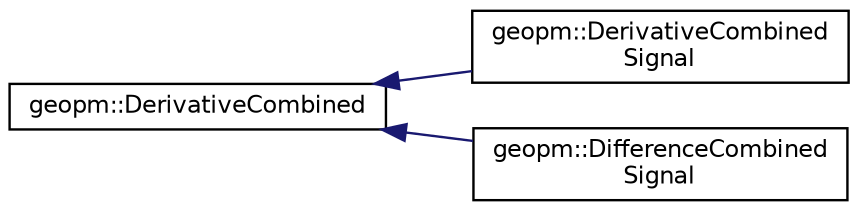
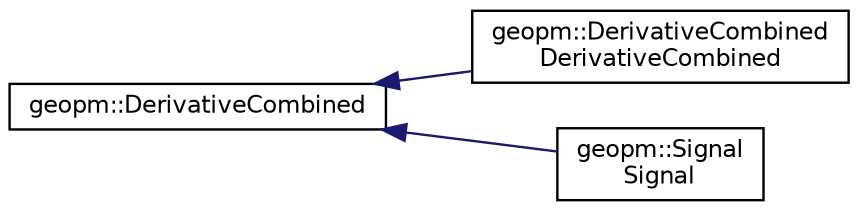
node "geopm::DerivativeCombined Signal": label "geopm::DerivativeCombined Signal" -> "geopm::DerivativeCombined DerivativeCombined"
node "geopm::DifferenceCombined Signal": label "geopm::DifferenceCombined Signal" -> "geopm::Signal Signal"
